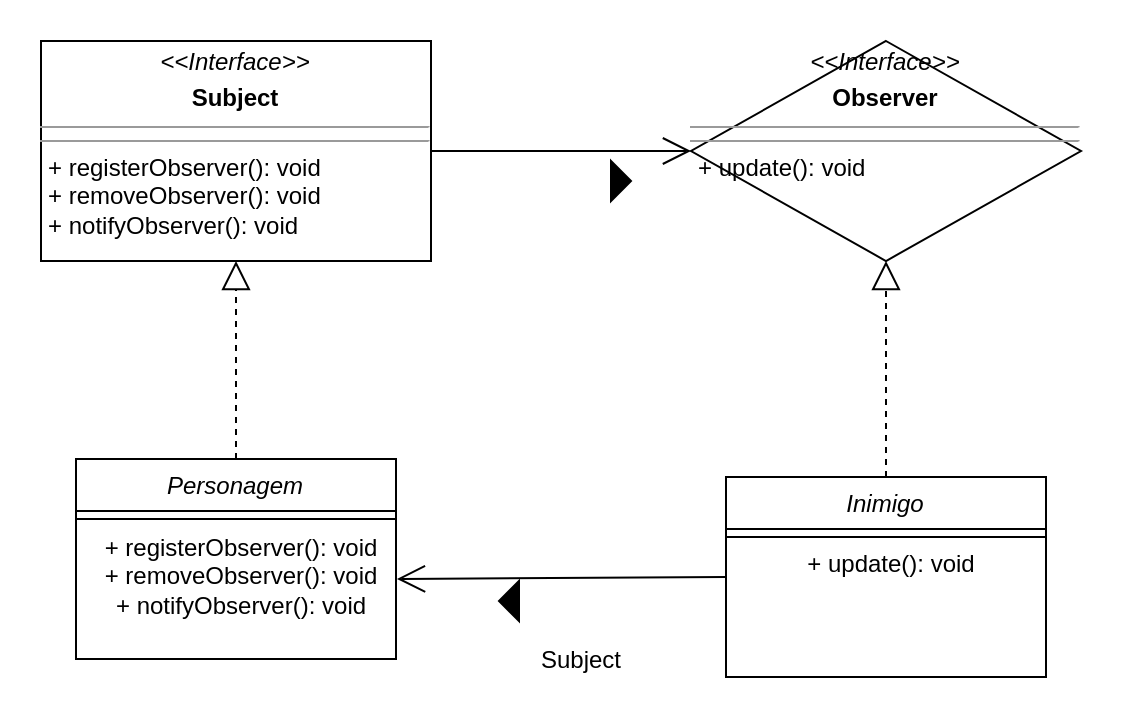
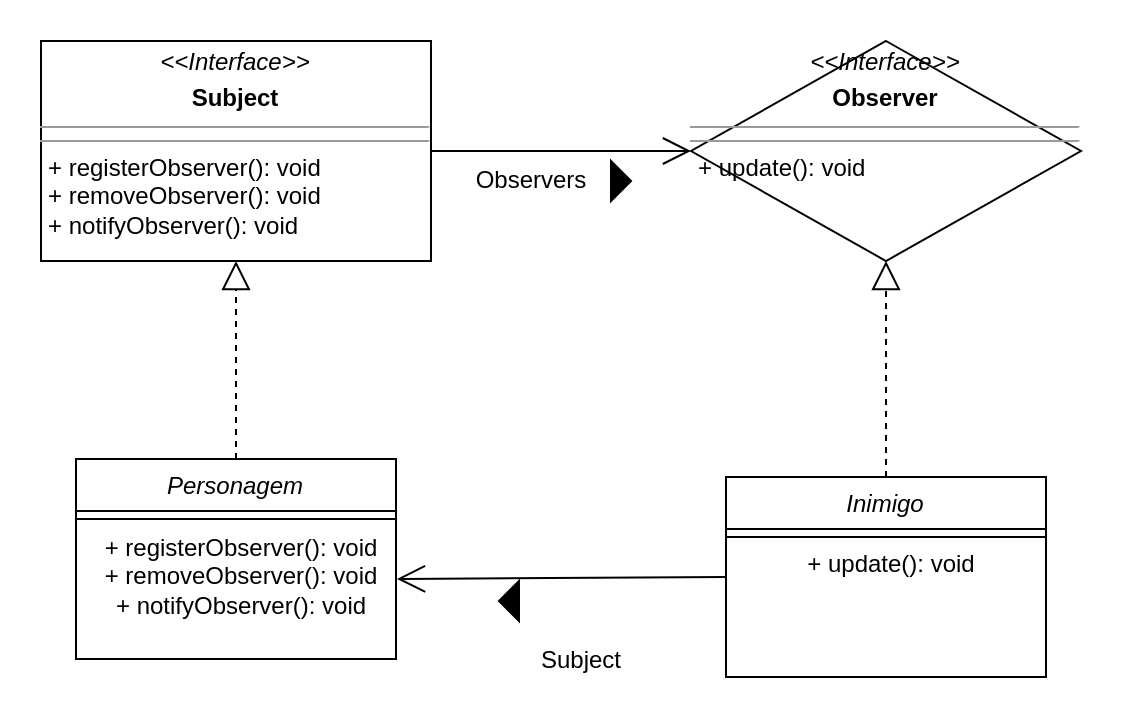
node "Observers": added
